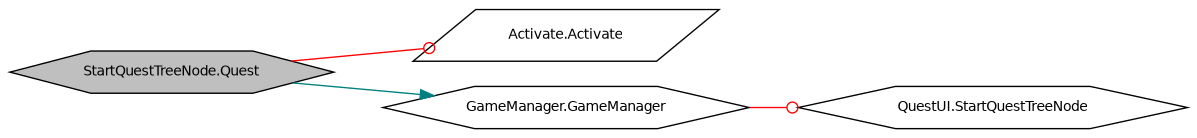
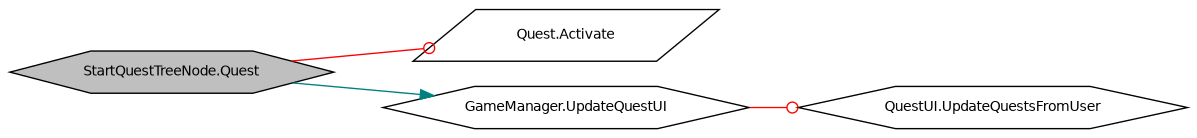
node "Activate.Activate": label "Activate.Activate" -> "Quest.Activate"
node "GameManager.GameManager": label "GameManager.GameManager" -> "GameManager.UpdateQuestUI"
node "QuestUI.StartQuestTreeNode": label "QuestUI.StartQuestTreeNode" -> "QuestUI.UpdateQuestsFromUser"
